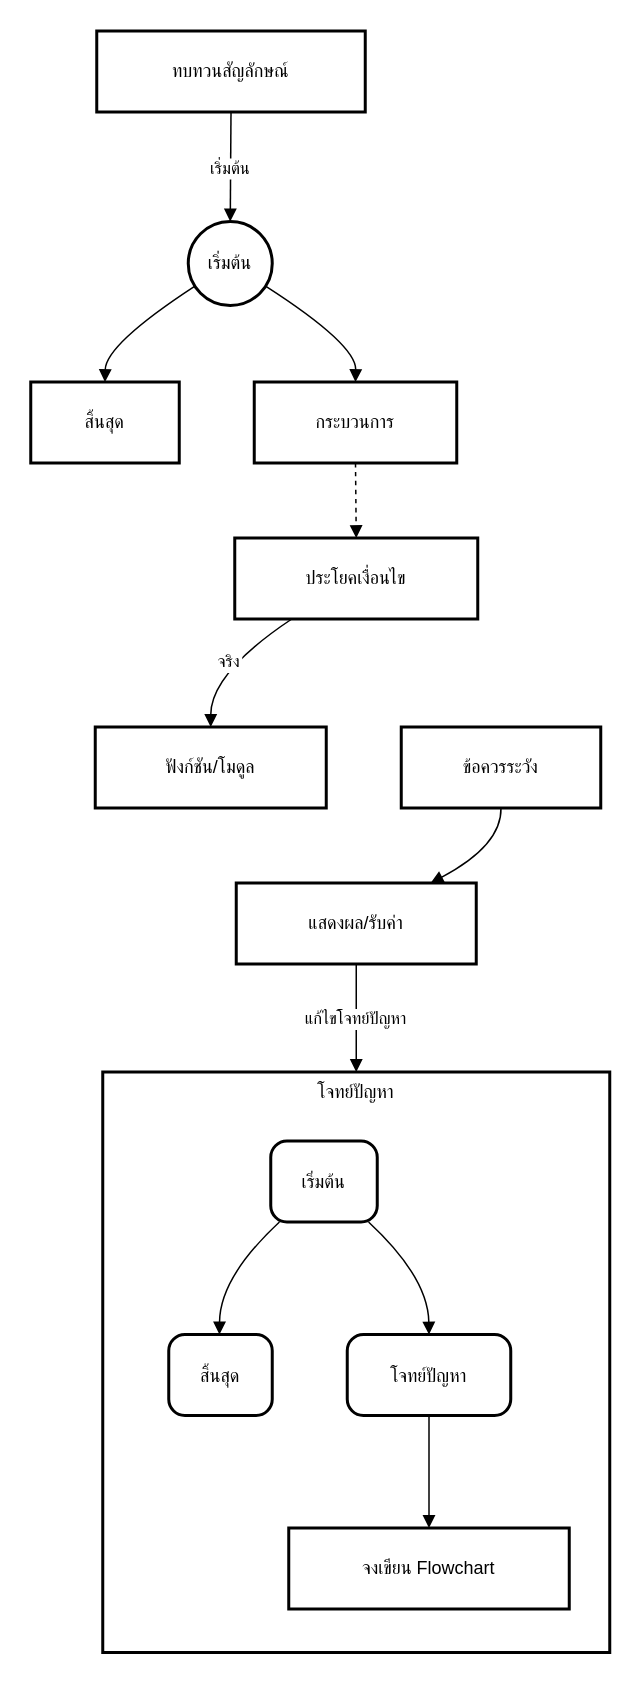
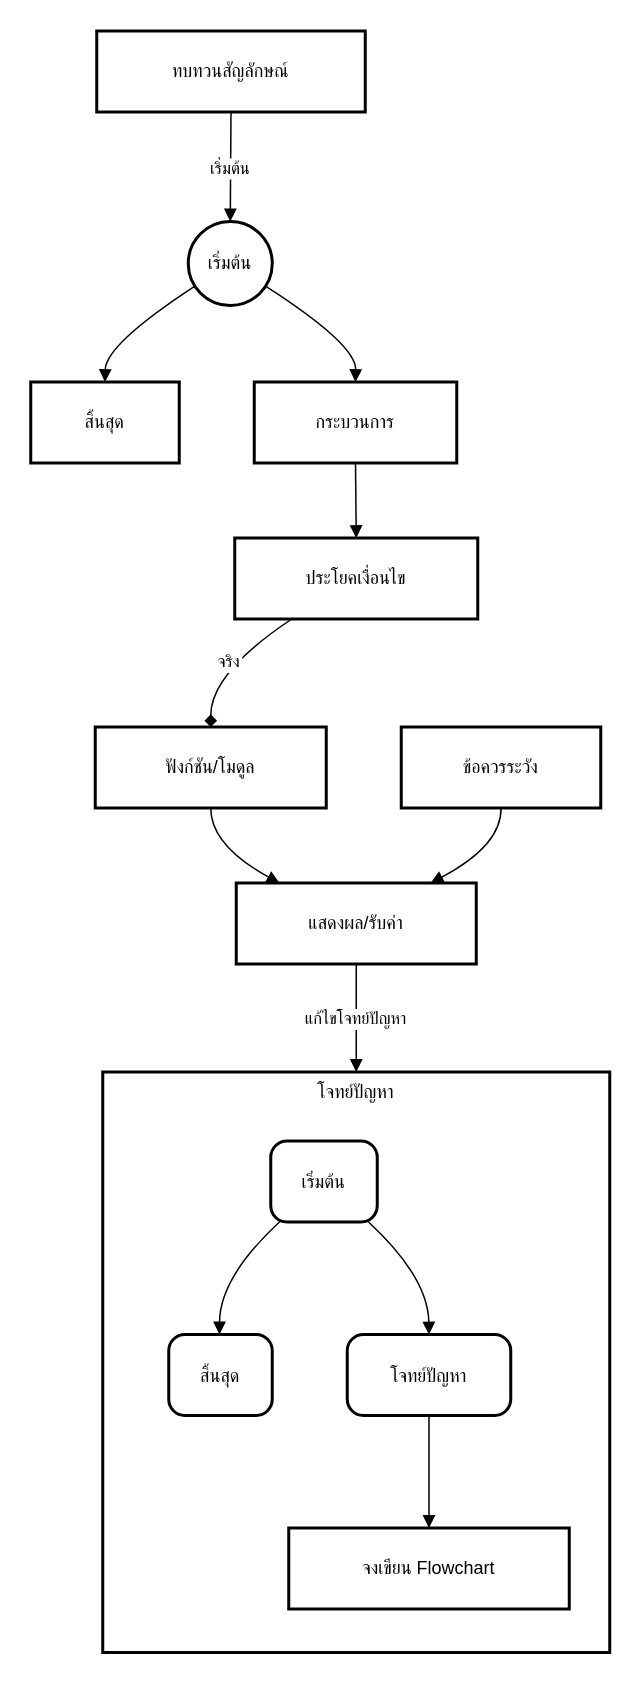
edge "กระบวนการ" -> "ประโยคเงื่อนไข": style dashed -> solid
edge "ประโยคเงื่อนไข" -> "ฟังก์ชัน/โมดูล": arrowhead block -> diamond
edge "ฟังก์ชัน/โมดูล" -> "แสดงผล/รับค่า": added
